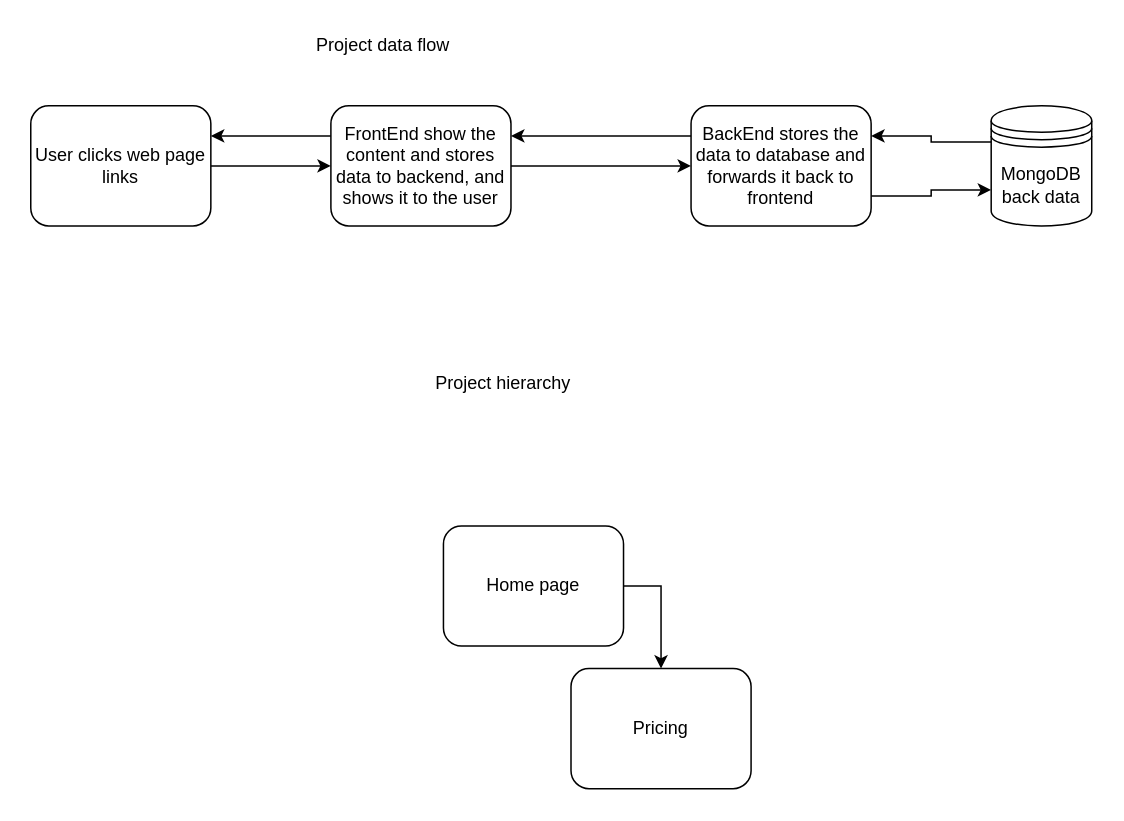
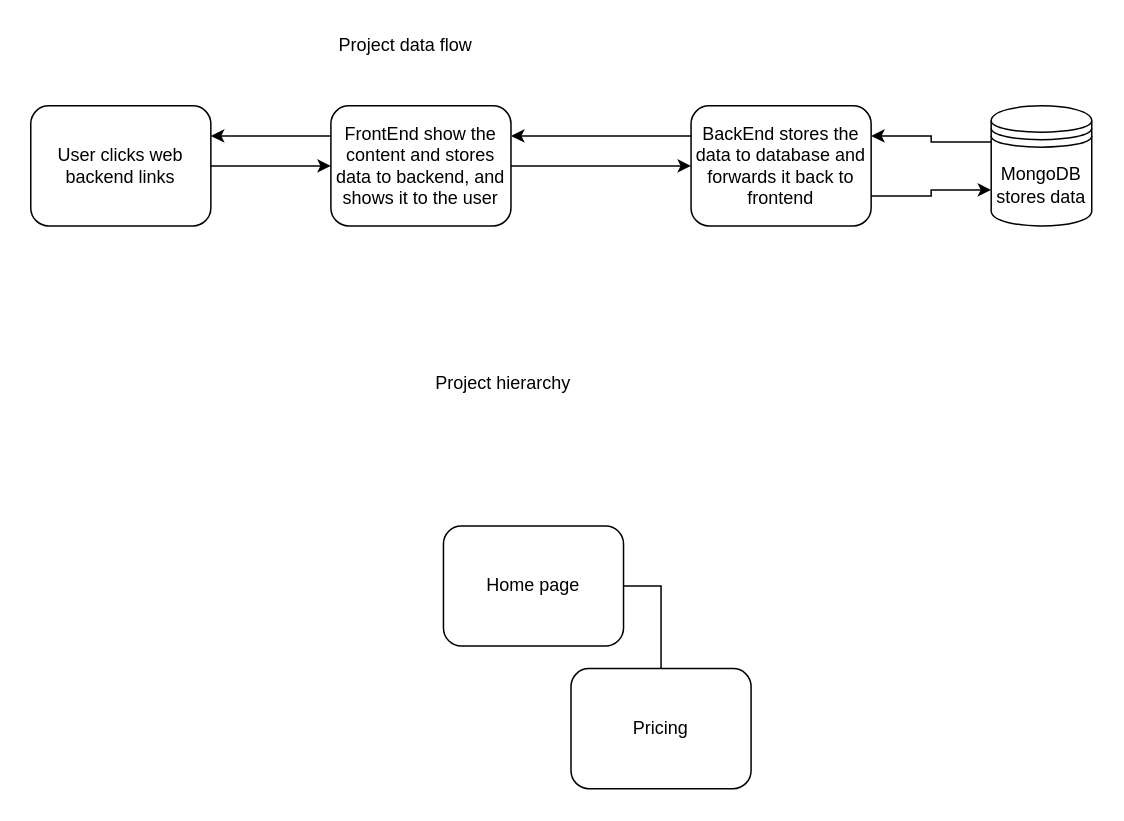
node "Project data flow": moved (383, 46) -> (406, 46)
node "User clicks web page links": label "User clicks web page links" -> "User clicks web backend links"
node "MongoDB back data": label "MongoDB back data" -> "MongoDB stores data"
edge "Home page" -> "Pricing": arrowhead classic -> none
